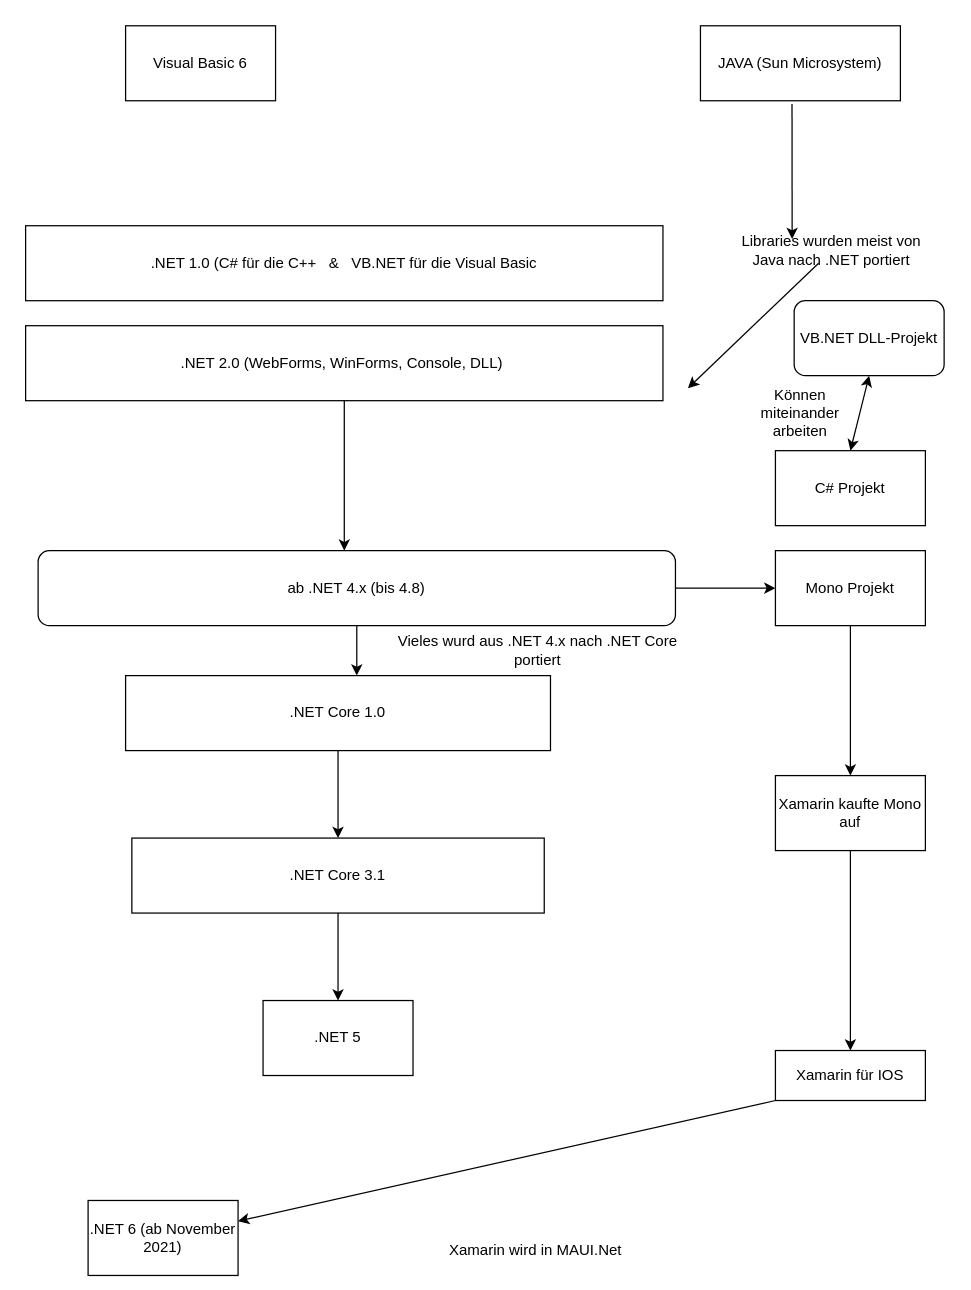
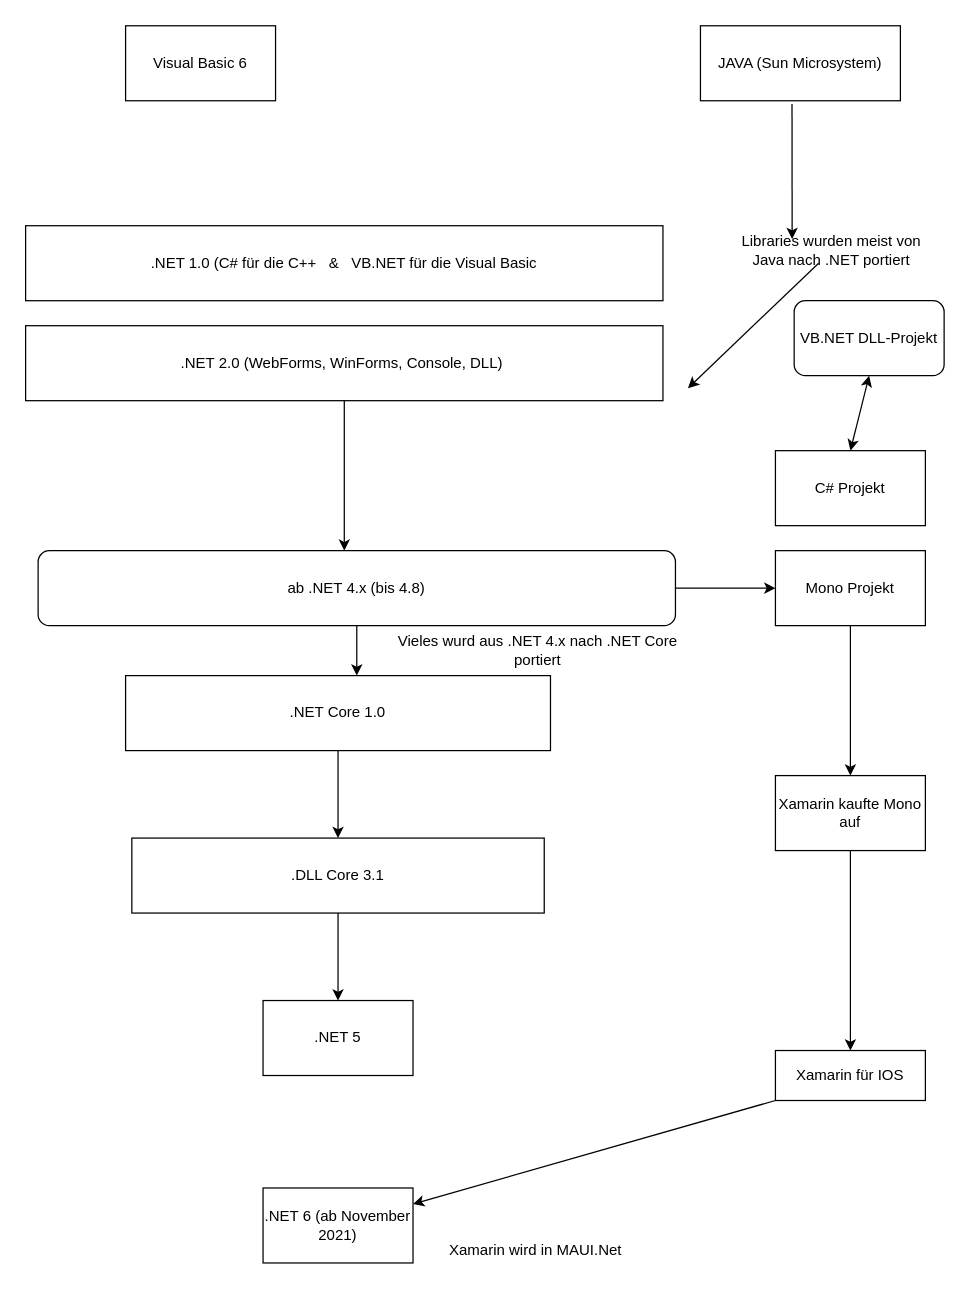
node "Können miteinander arbeiten": removed
node ".NET Core 3.1": label ".NET Core 3.1" -> ".DLL Core 3.1"
node ".NET 6 (ab November 2021)": moved (163, 1238) -> (338, 1226)
